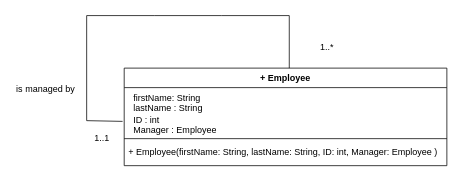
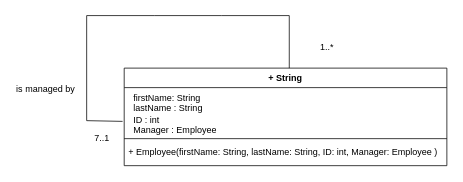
node "+ Employee": label "+ Employee" -> "+ String"
node "1..1": label "1..1" -> "7..1"
